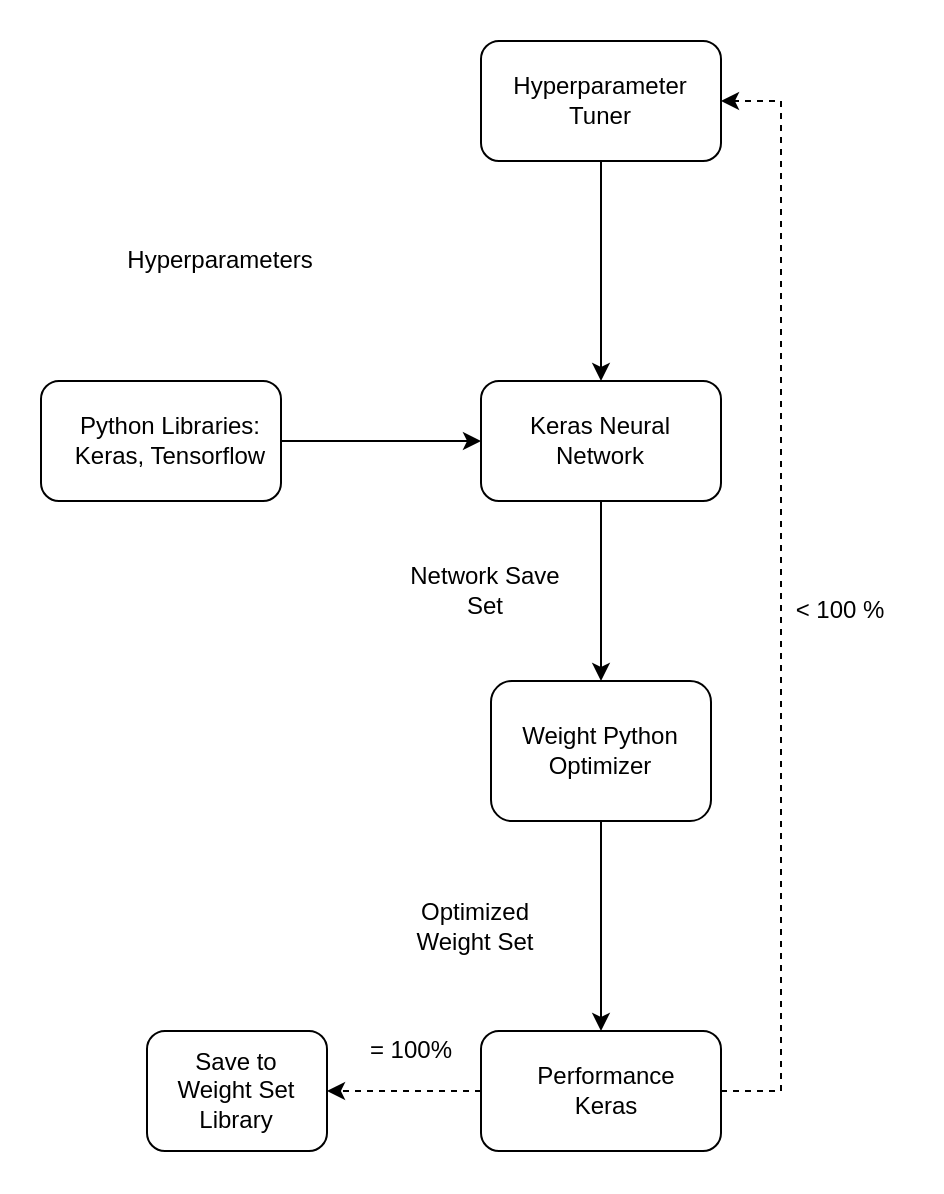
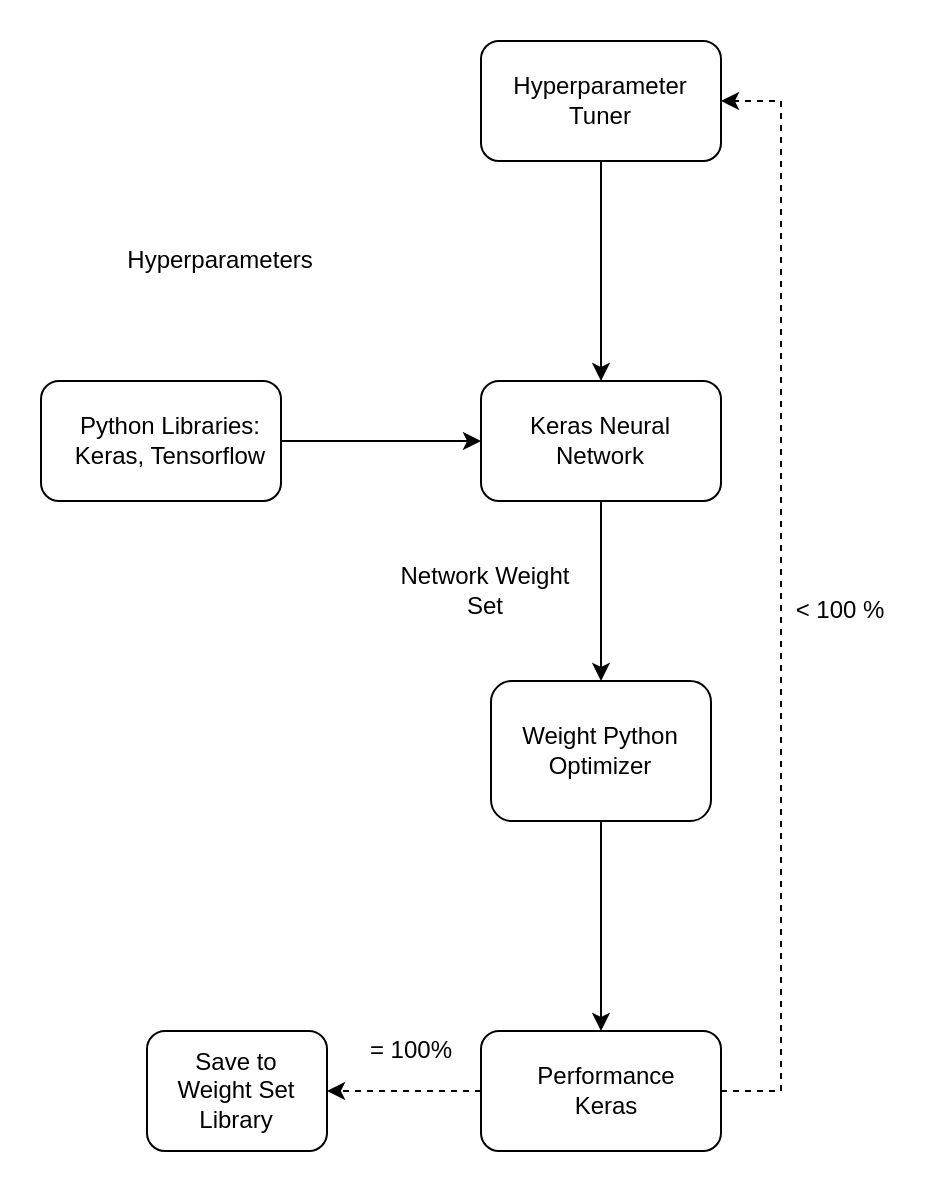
node "Network Save Set": label "Network Save Set" -> "Network Weight Set"
node "Optimized Weight Set": removed
